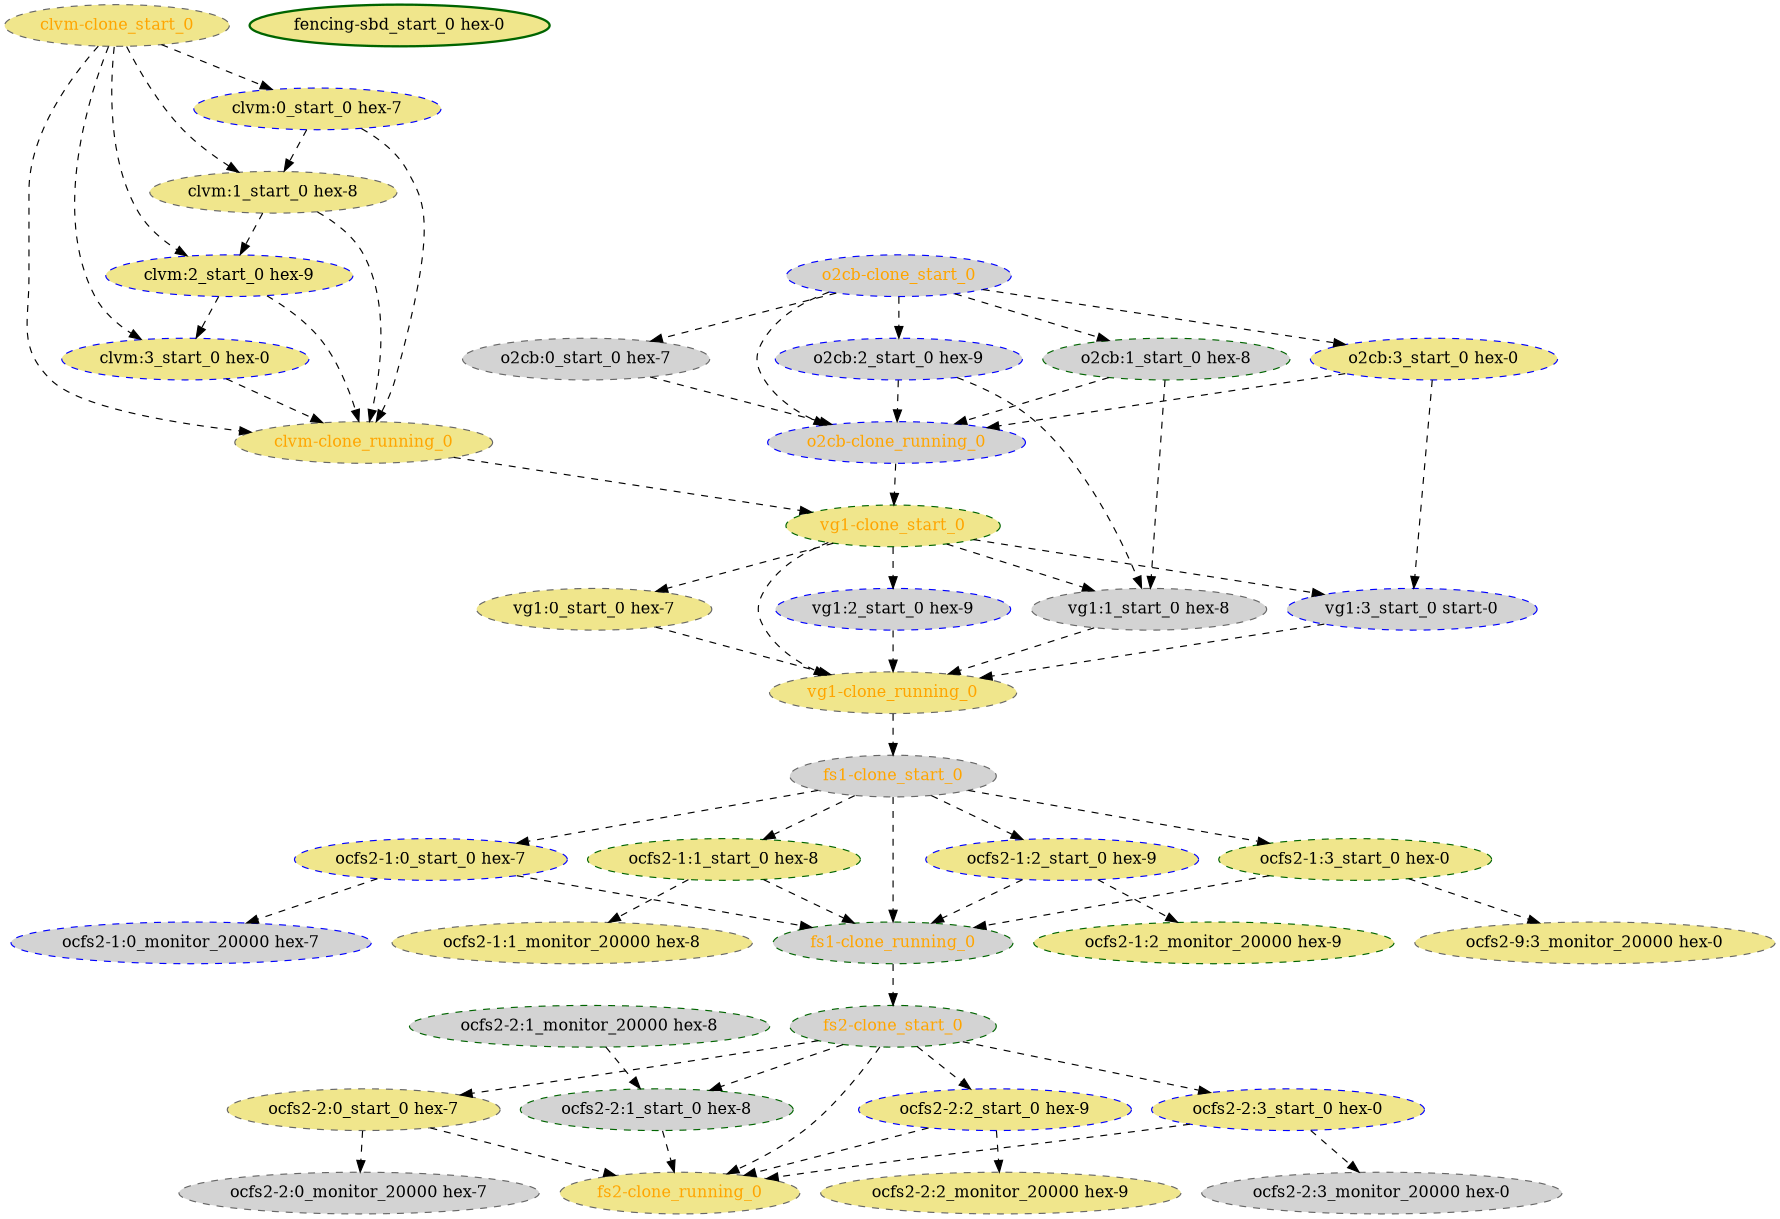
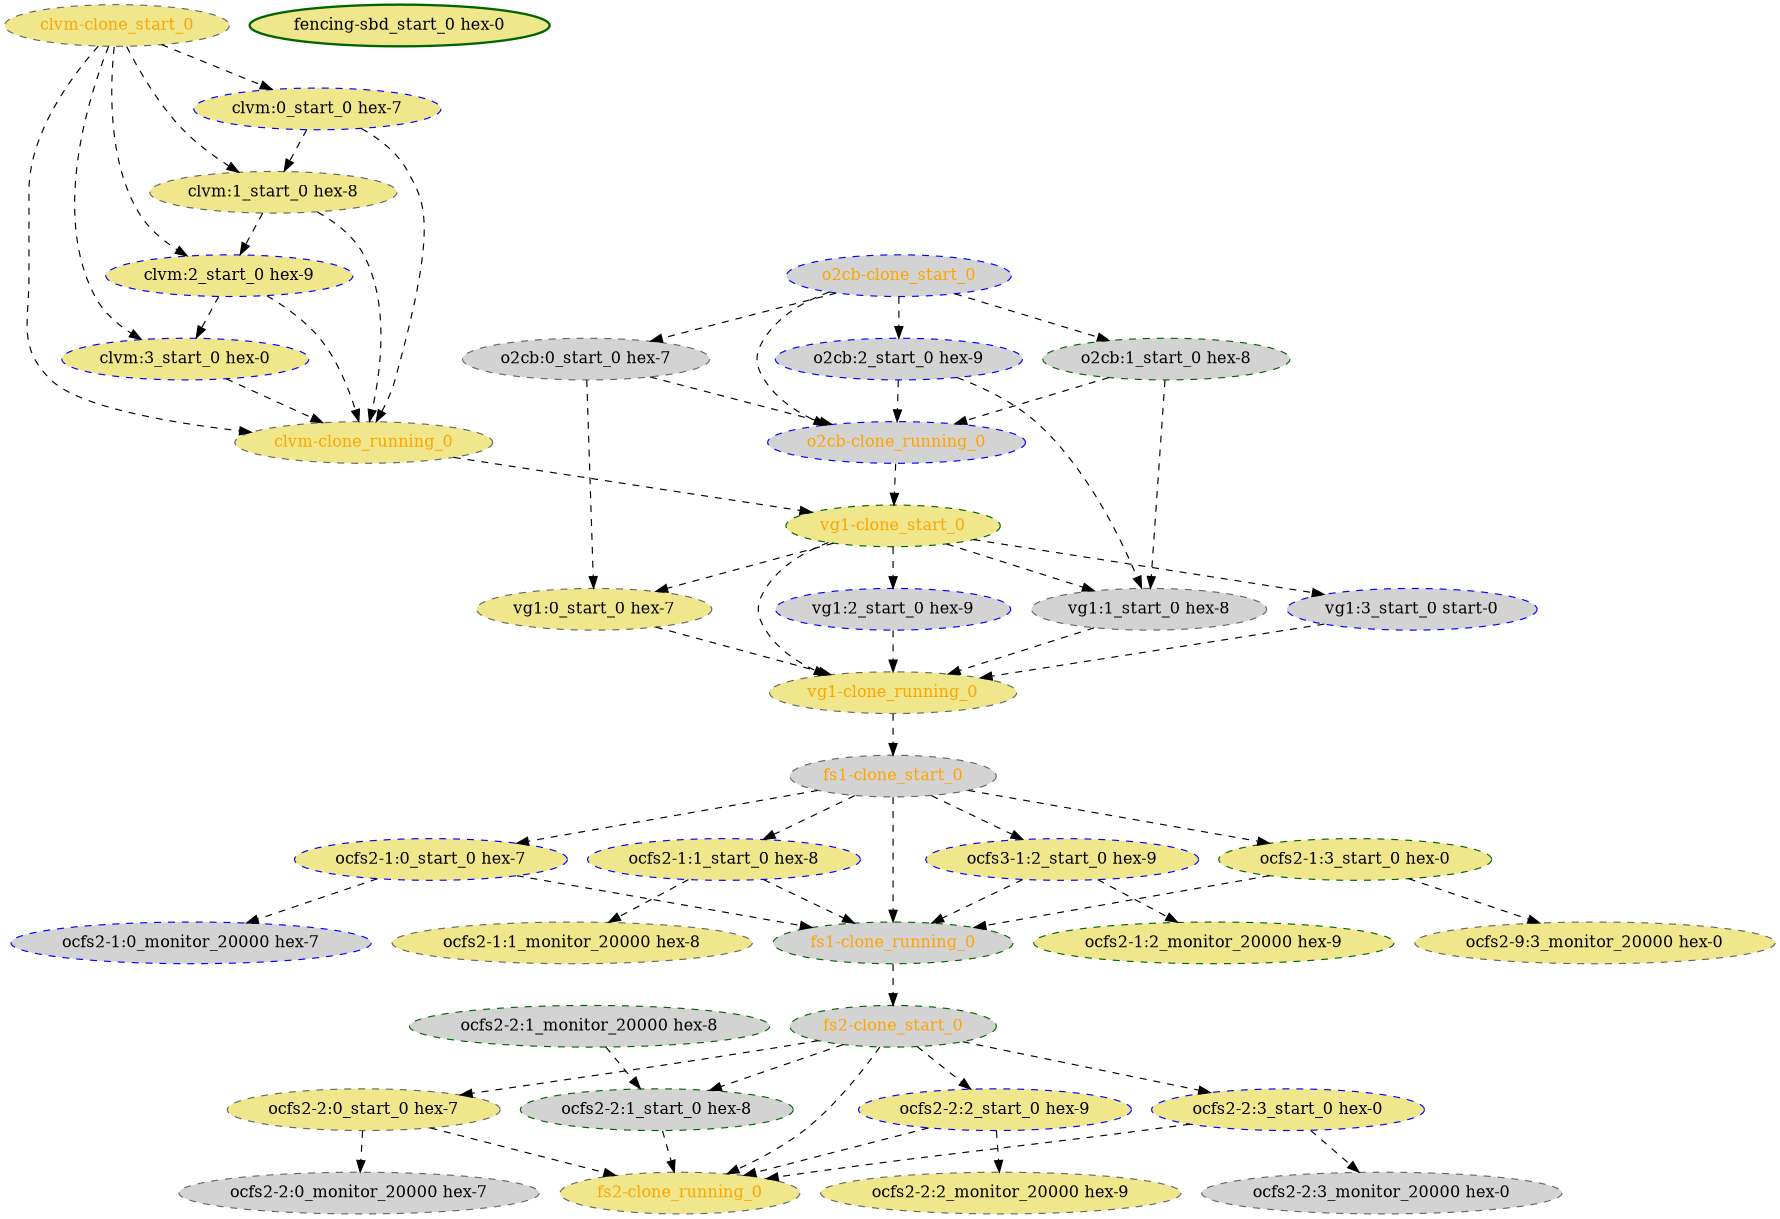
node "o2cb:3_start_0 hex-0": removed
edge "o2cb:0_start_0 hex-7" -> "vg1:0_start_0 hex-7": added
node "ocfs2-1:1_start_0 hex-8": color darkgreen -> blue
node "ocfs2-1:2_start_0 hex-9": label "ocfs2-1:2_start_0 hex-9" -> "ocfs3-1:2_start_0 hex-9"
